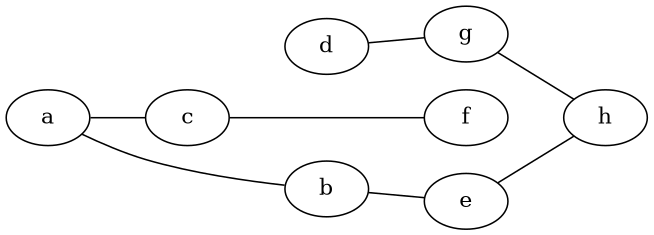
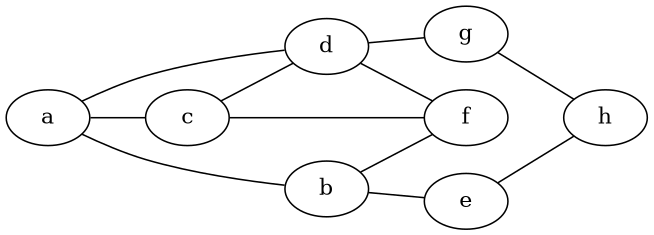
edge "d" -- "a": added
edge "d" -- "c": added
edge "d" -- "f": added
edge "f" -- "b": added
